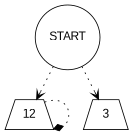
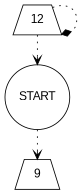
edge "START" -> "12": reversed
node "3": label "3" -> "9"
